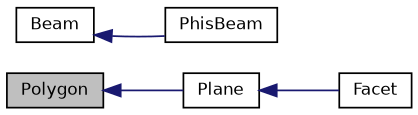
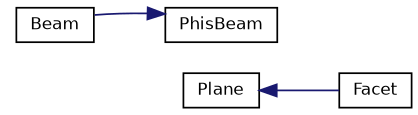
edge "PhisBeam" -> "Beam": reversed
node "Polygon": removed
